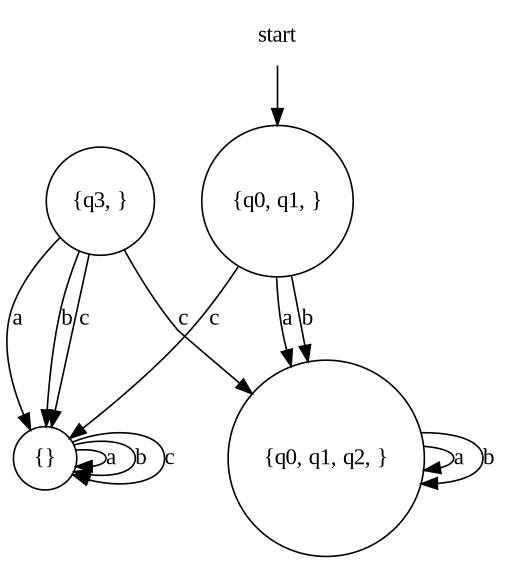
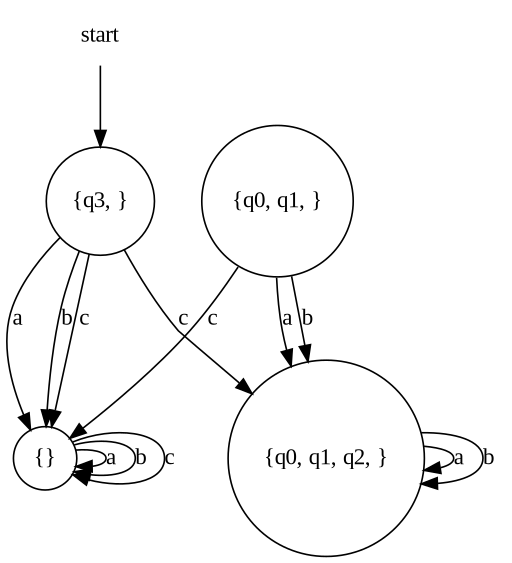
edge "start" -> "{q0, q1, }": now "start" -> "{q3, }"
